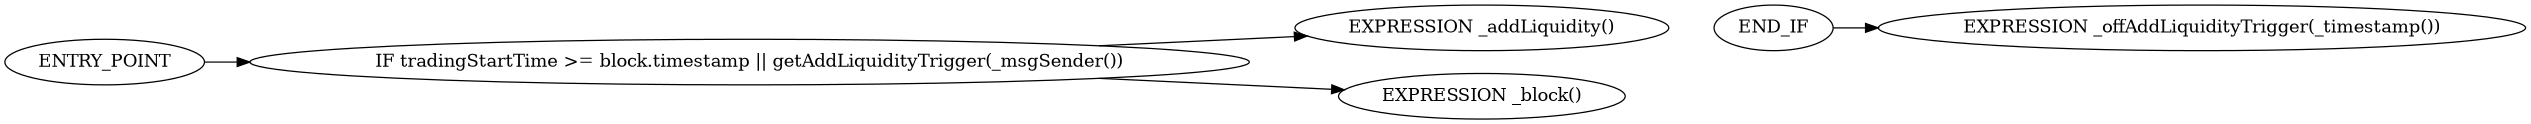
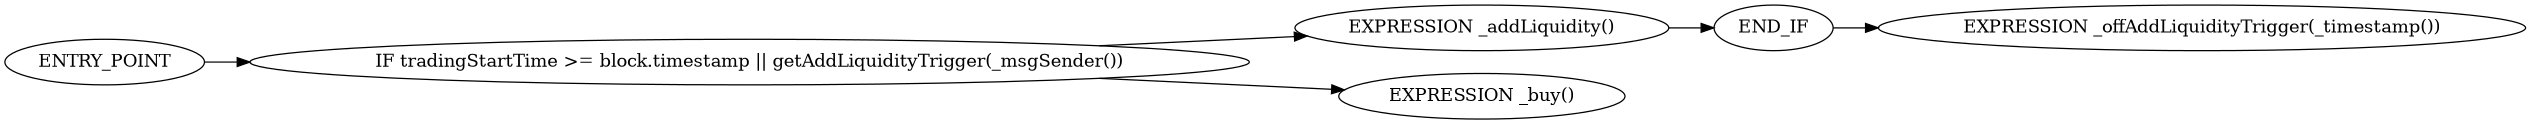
edge "EXPRESSION _addLiquidity()" -> "END_IF": added
node "EXPRESSION _block()": label "EXPRESSION _block()" -> "EXPRESSION _buy()"
